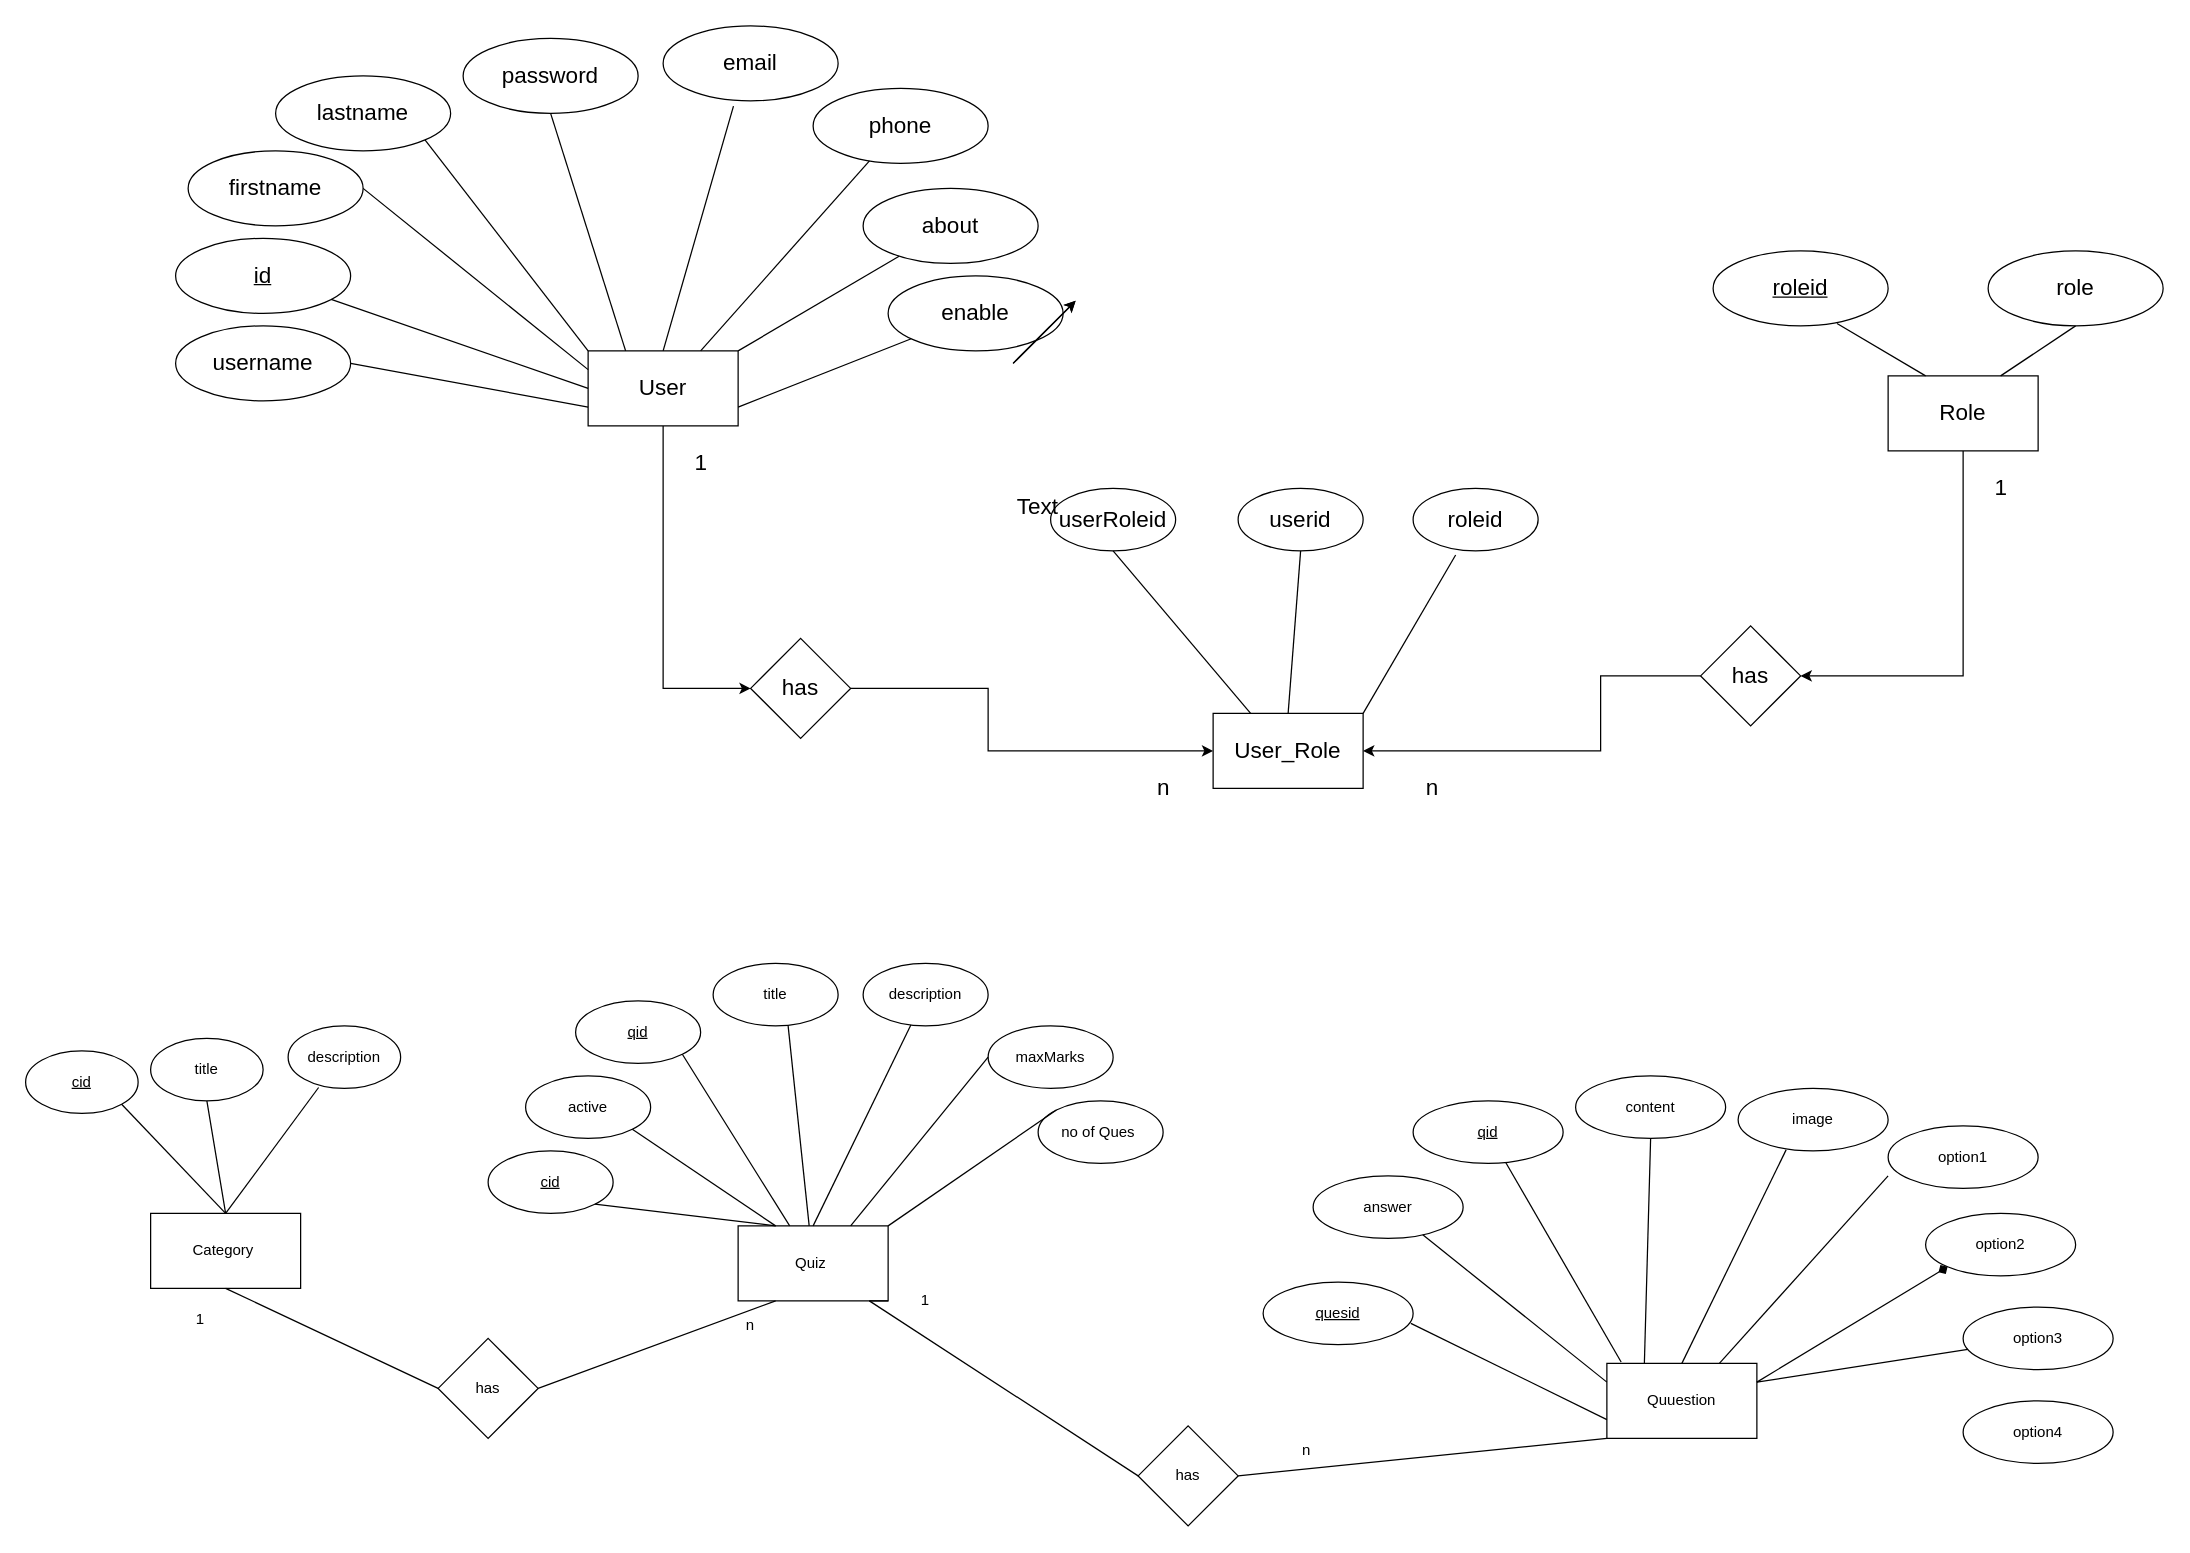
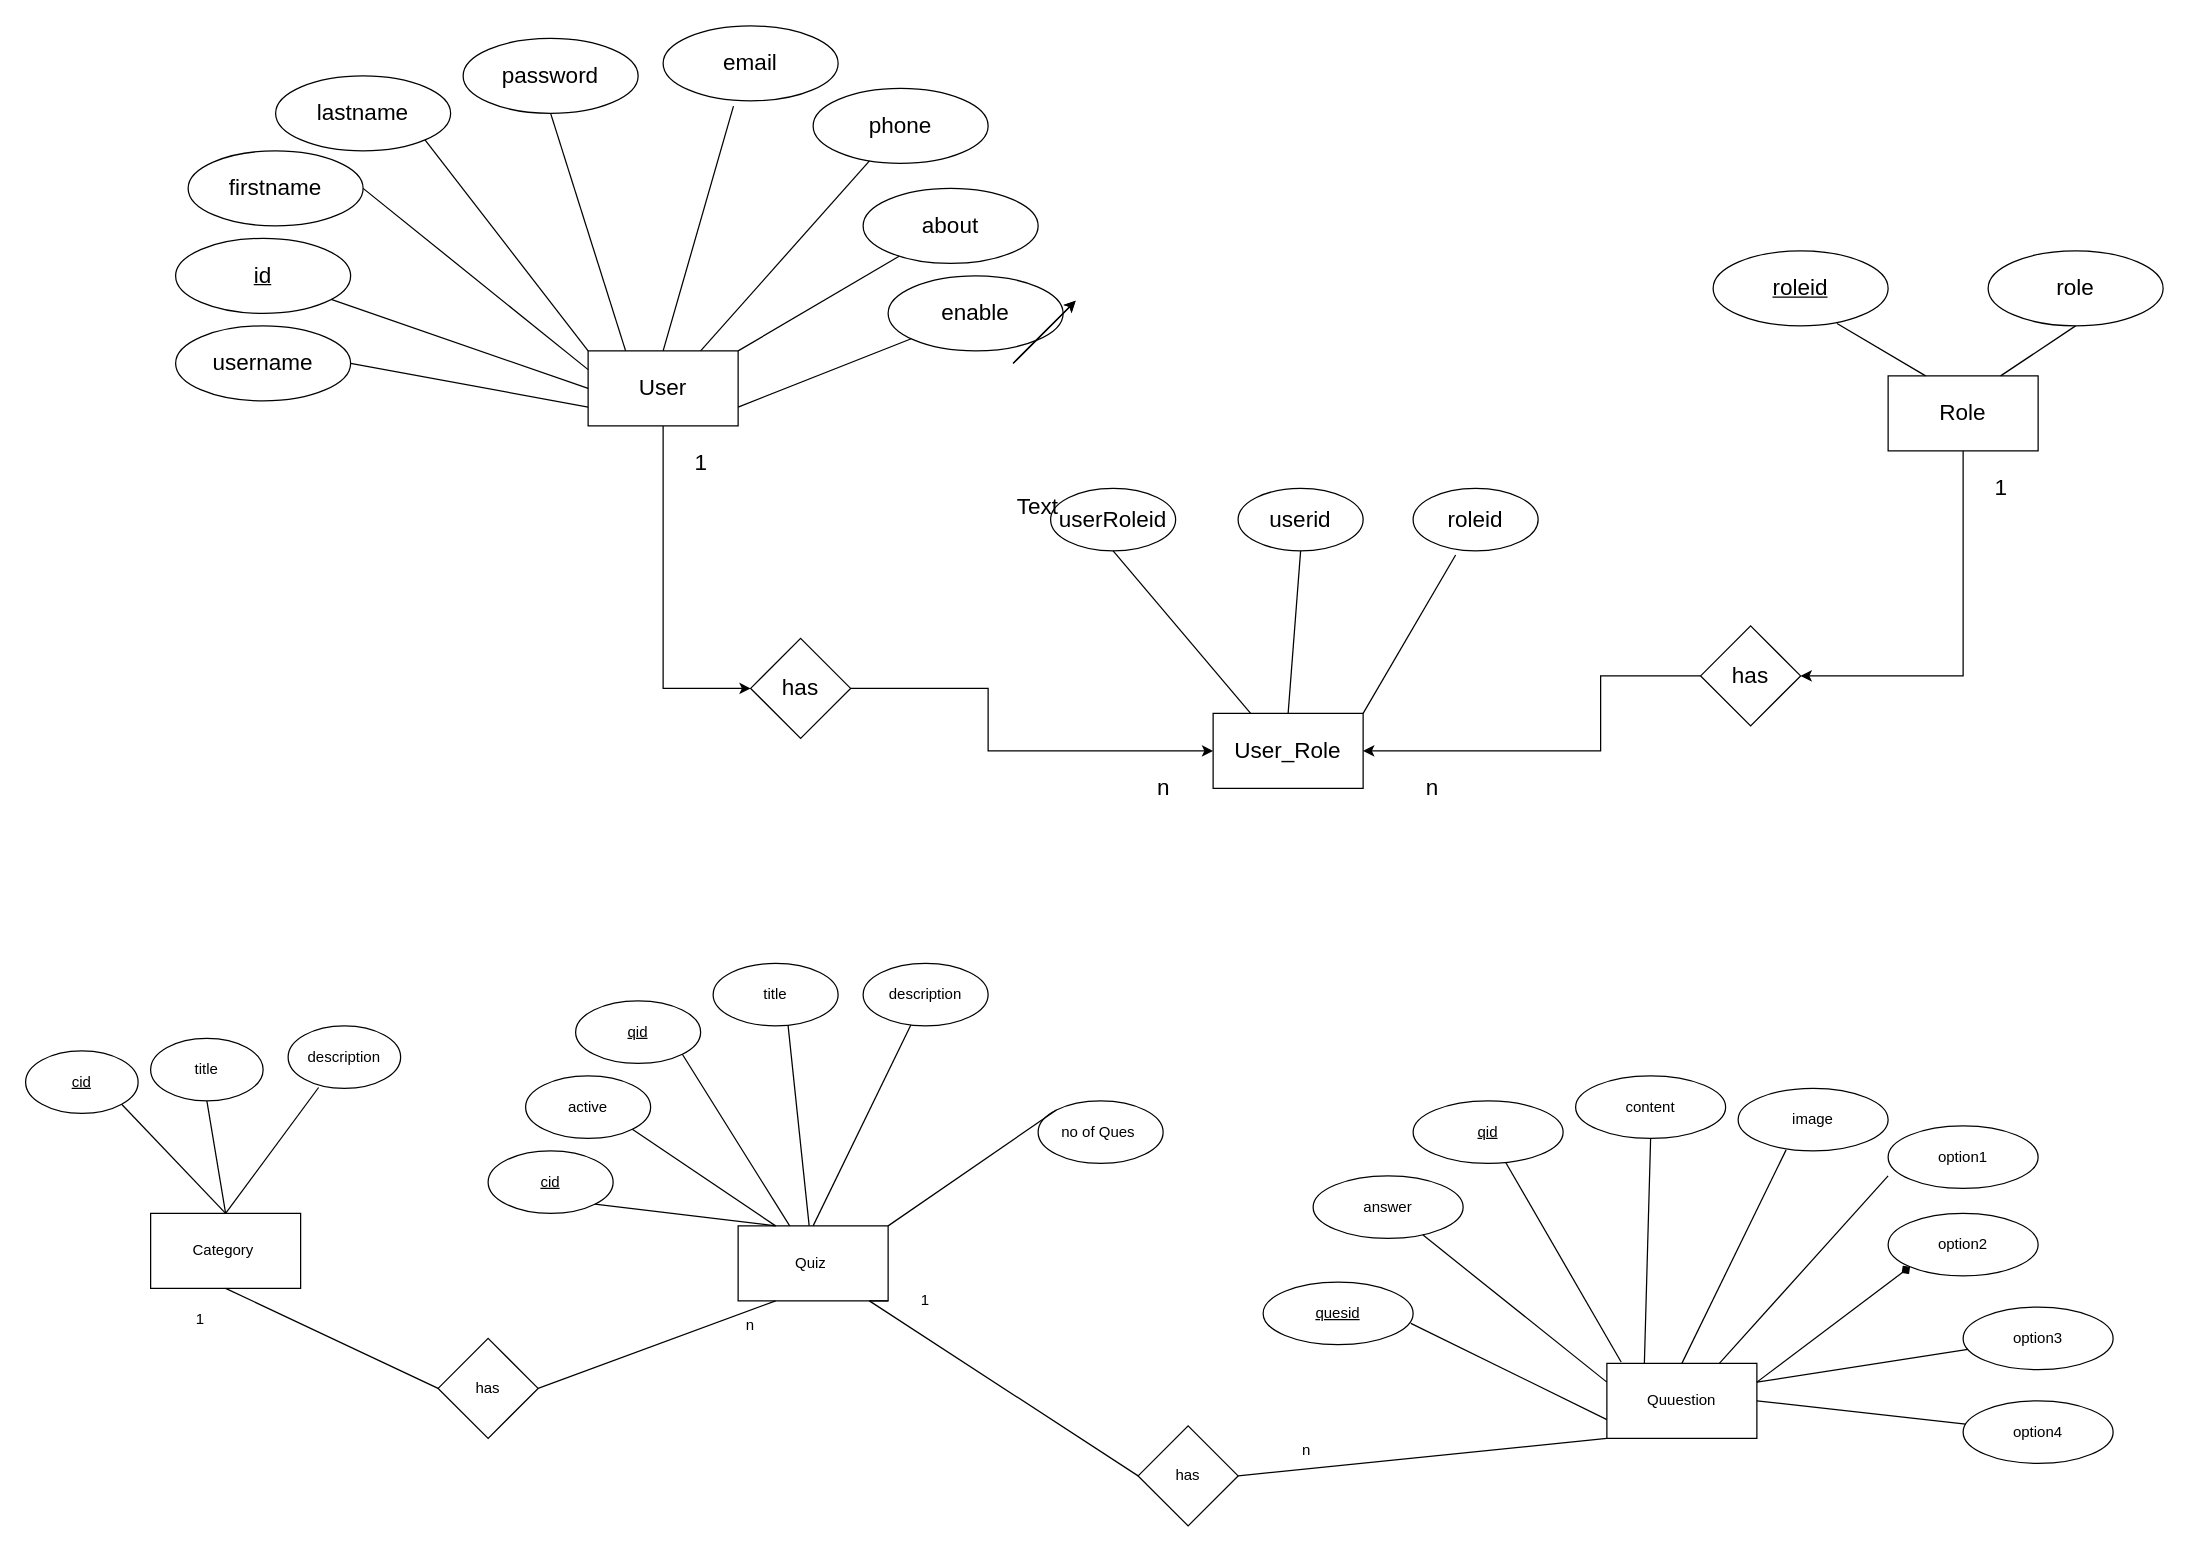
node "maxMarks": removed
edge "maxMarks" -- "Quiz": removed
node "option2": moved (2001, 1244) -> (1963, 1244)
edge "Quuestion" -- "option4": added
